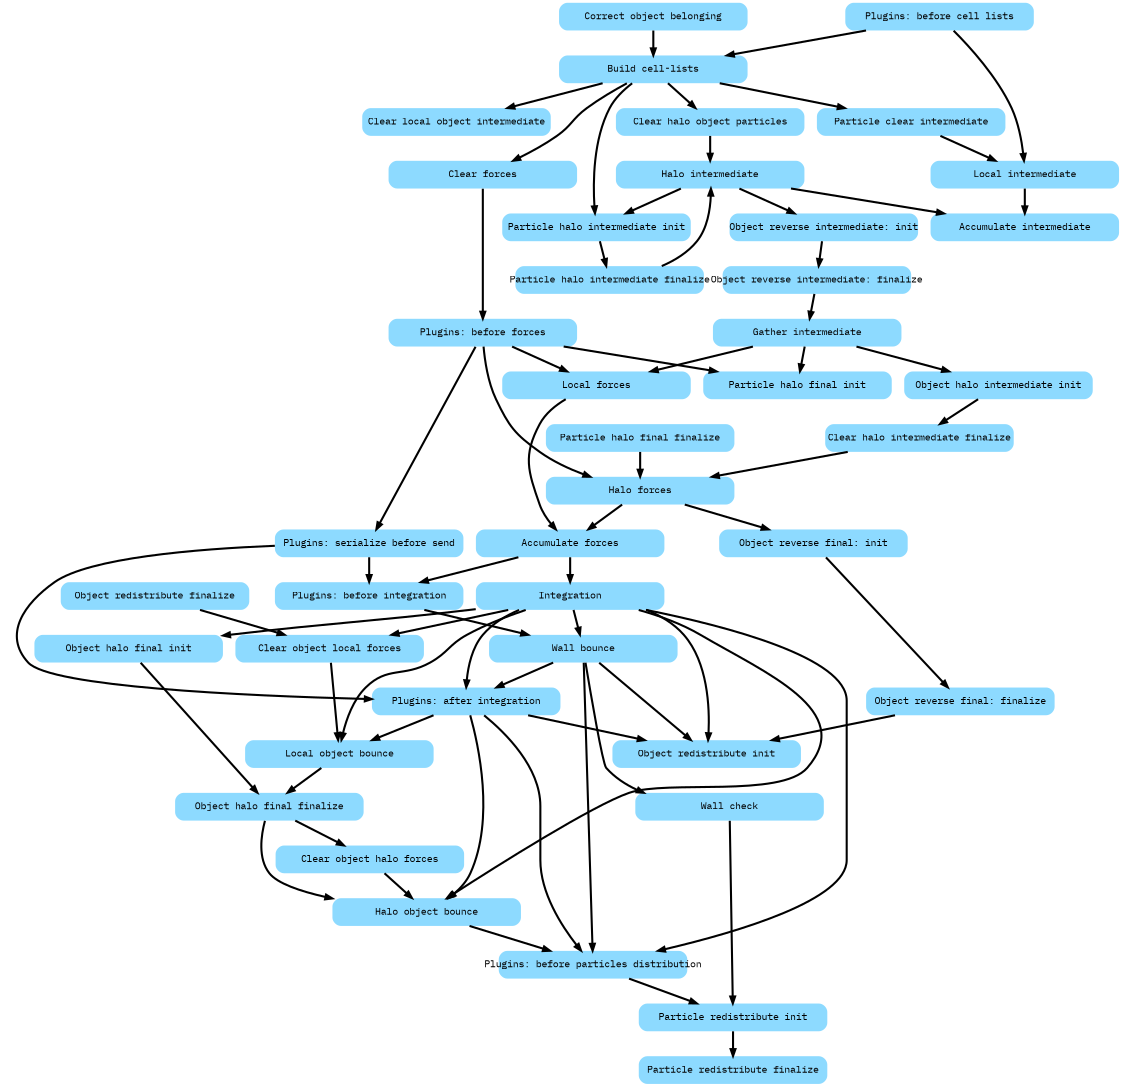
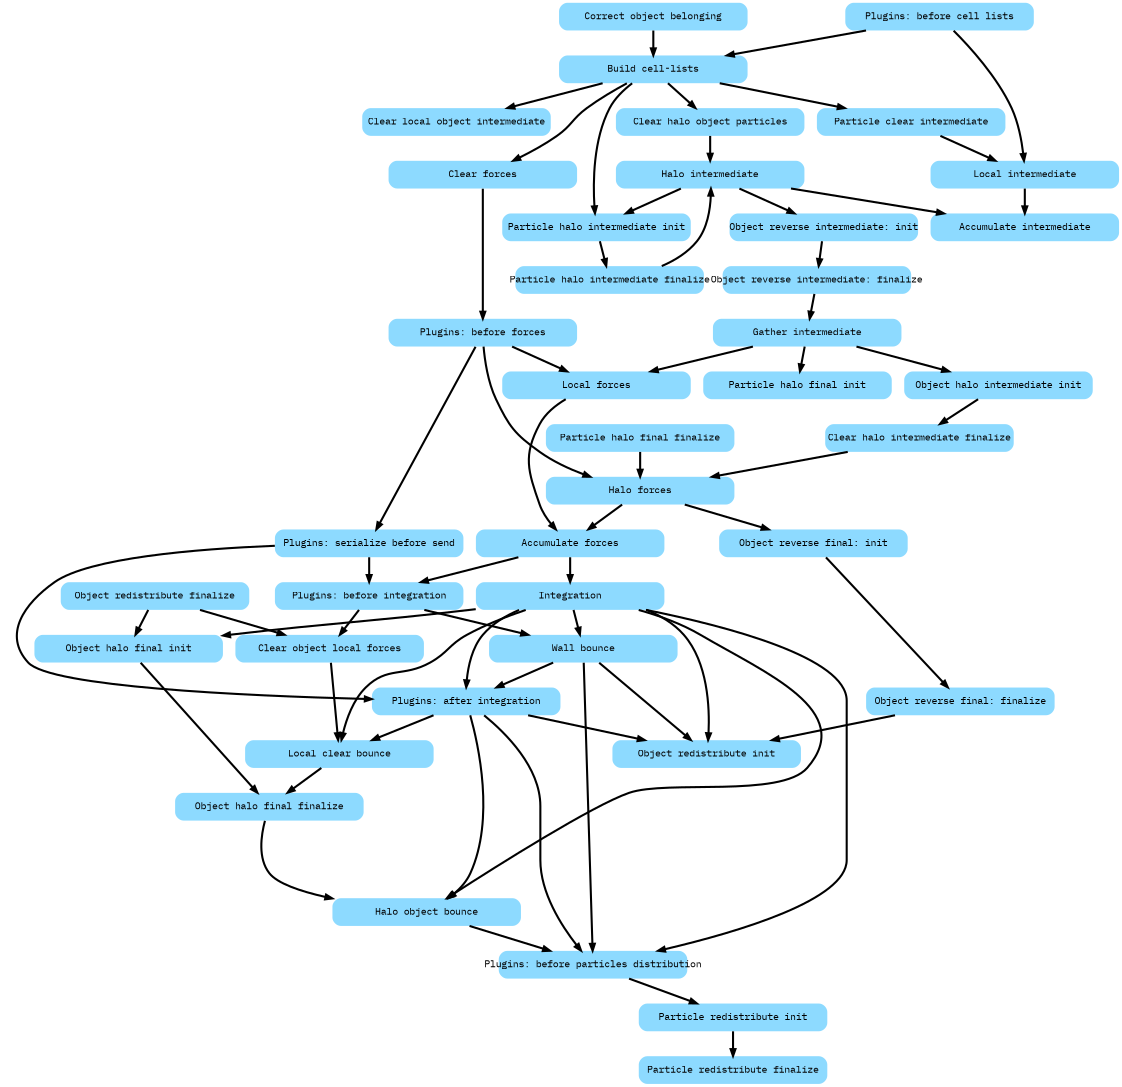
edge "Plugins: before forces" -- "Particle halo final init": removed
edge "Object redistribute finalize" -- "Object halo final init": added
edge "Integration" -- "Clear object local forces": now "Plugins: before integration" -- "Clear object local forces"
node "Local object bounce": label "Local object bounce" -> "Local clear bounce"
node "Wall check": removed
node "Clear object halo forces": removed
